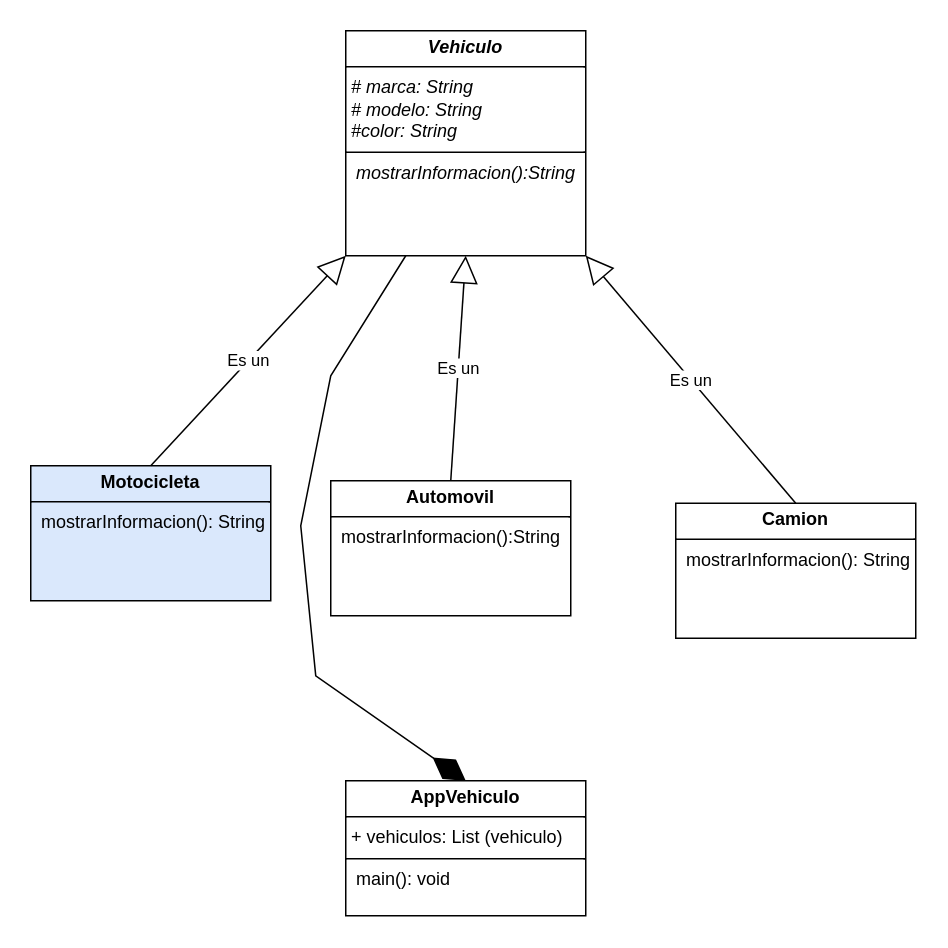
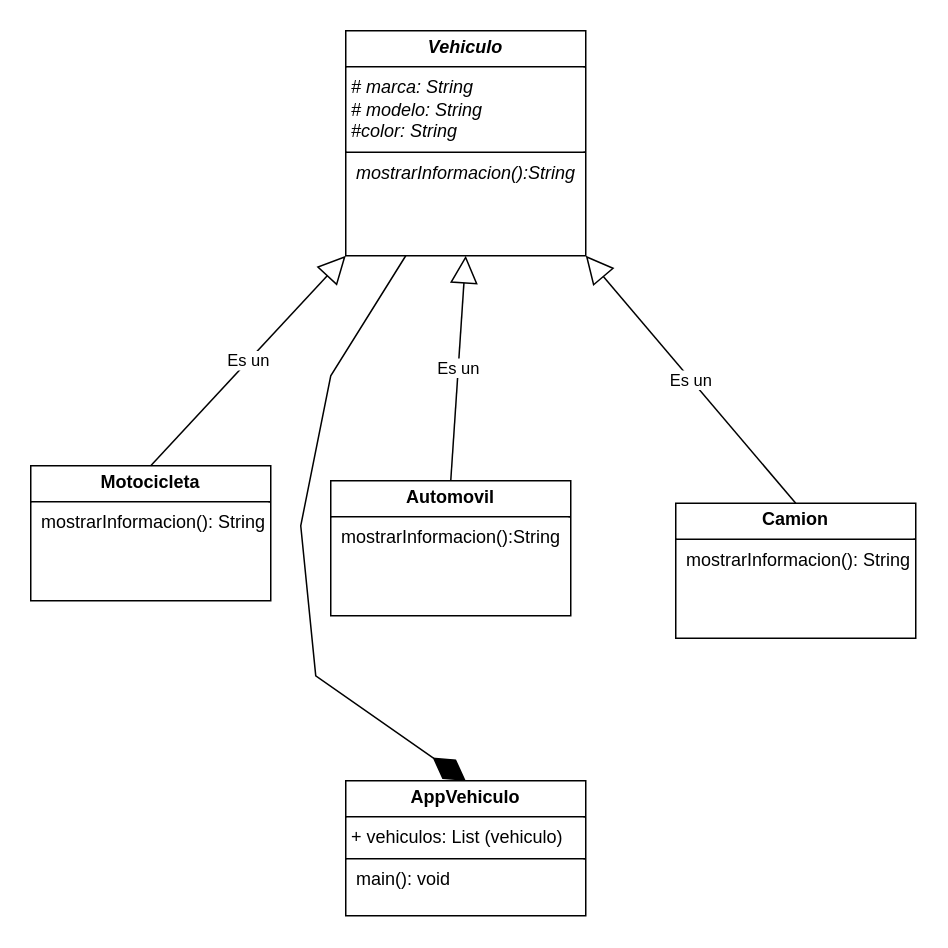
node "Motocicleta mostrarInformacion(): String": fillcolor #dae8fc -> #ffffff
